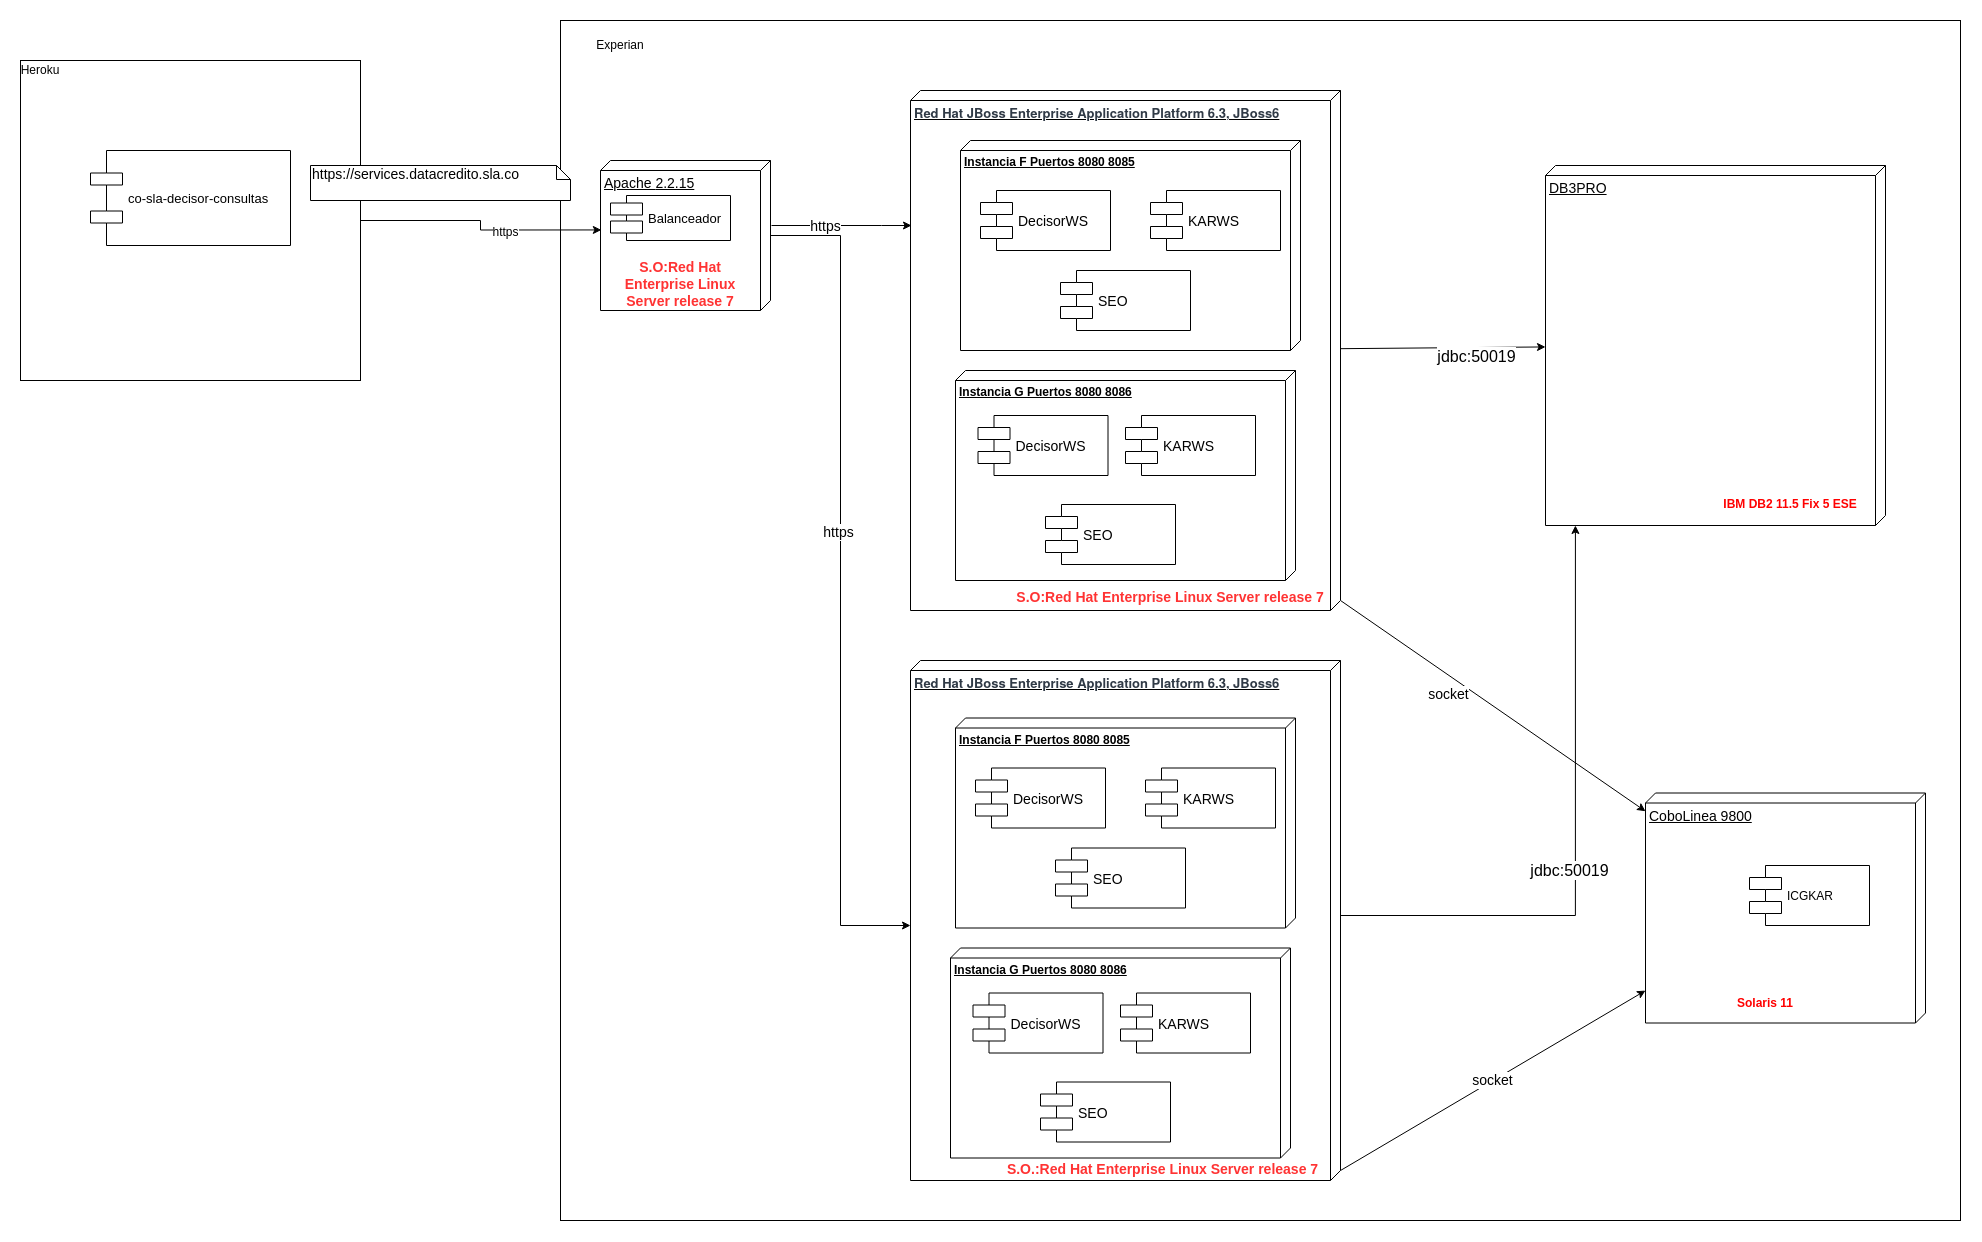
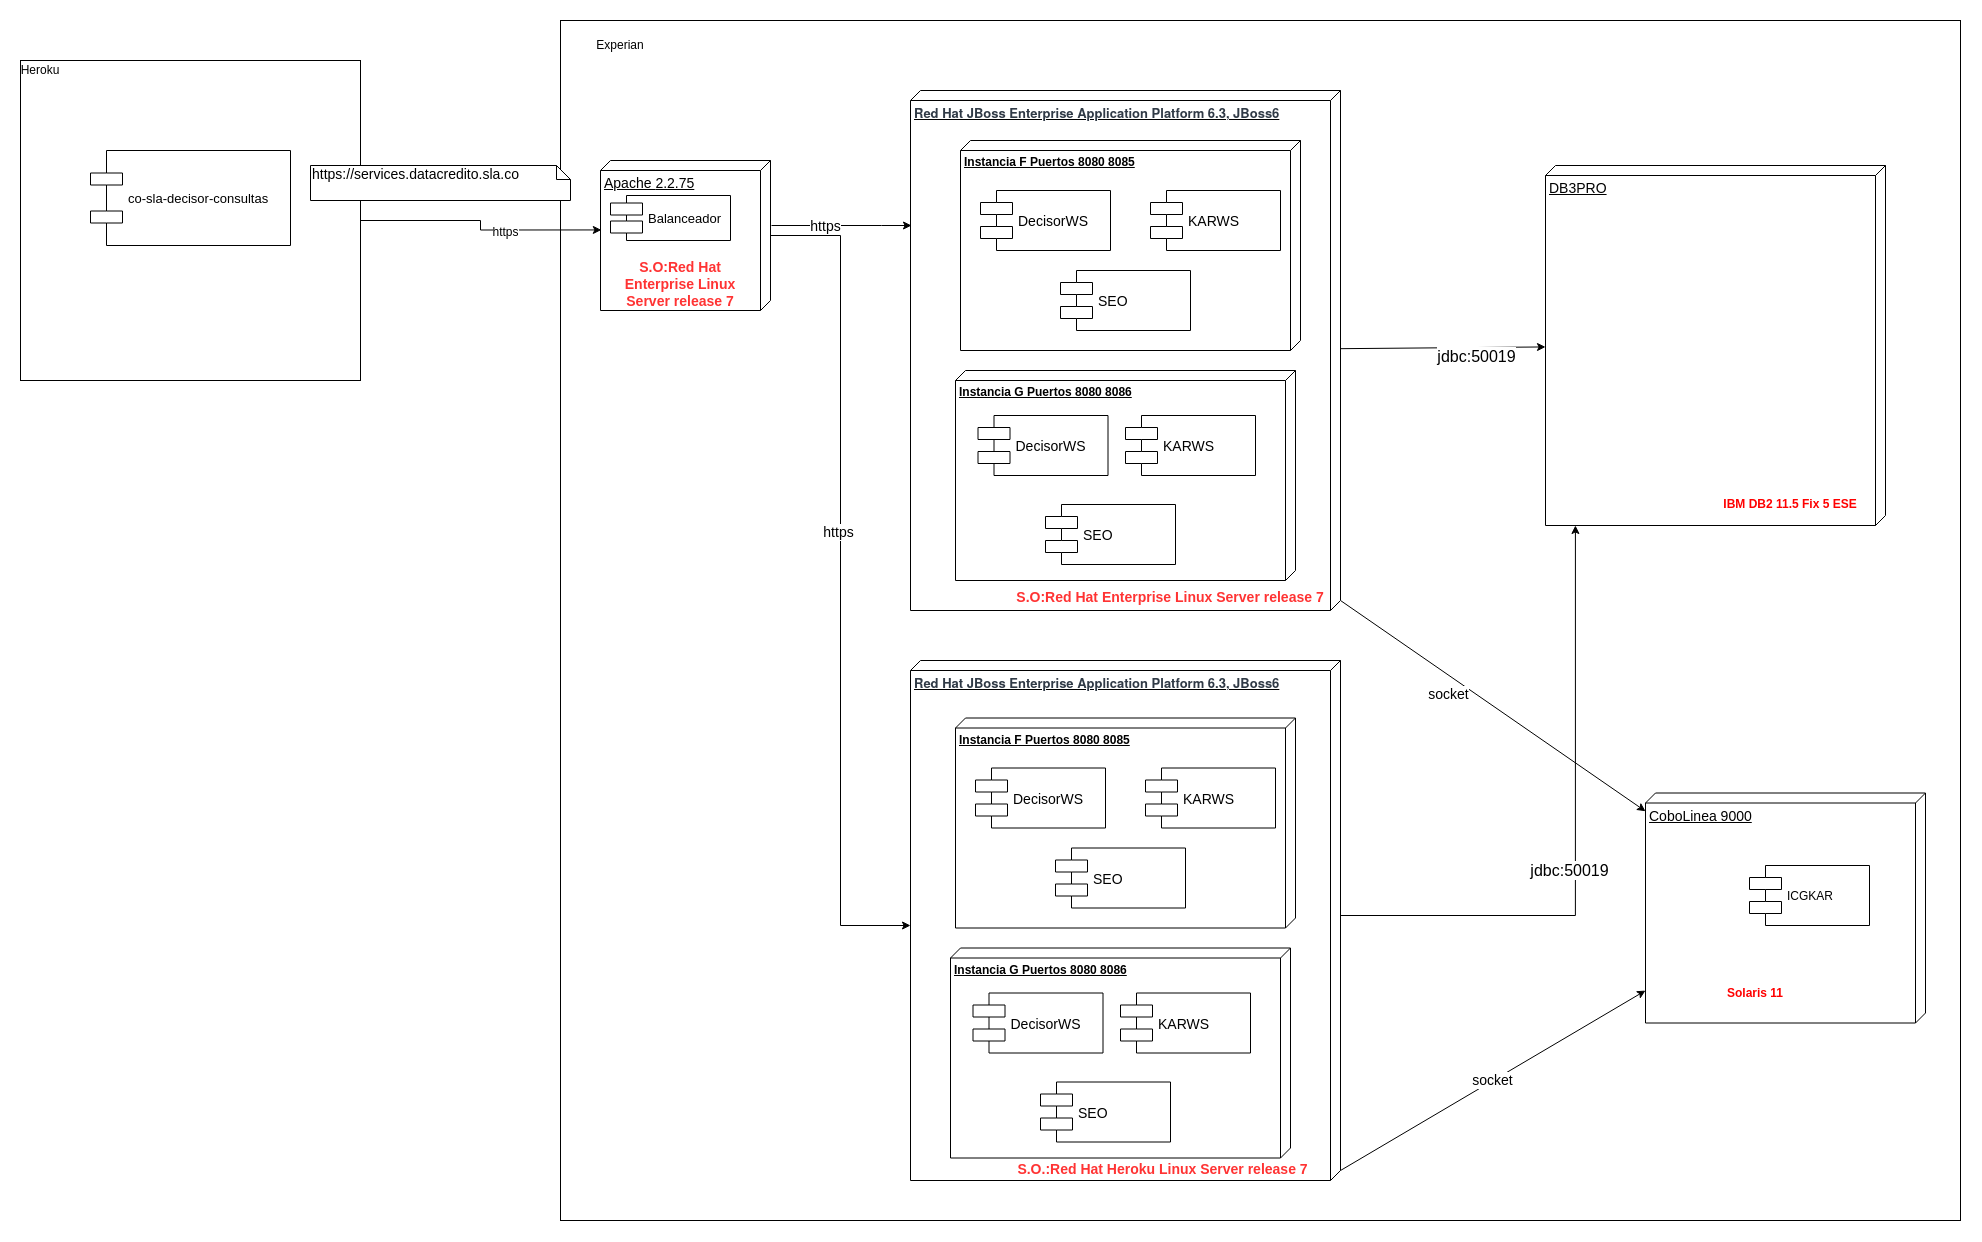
node "Apache 2.2.15": label "Apache 2.2.15" -> "Apache 2.2.75"
node "CoboLinea 9800": label "CoboLinea 9800" -> "CoboLinea 9000"
node "Solaris 11": moved (1766, 1004) -> (1756, 994)
node "S.O.:Red Hat Enterprise Linux Server release 7": label "S.O.:Red Hat Enterprise Linux Server release 7" -> "S.O.:Red Hat Heroku Linux Server release 7"
